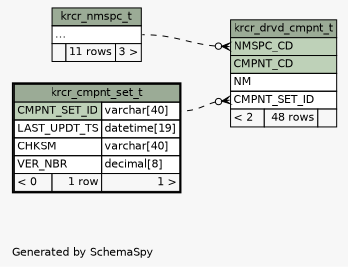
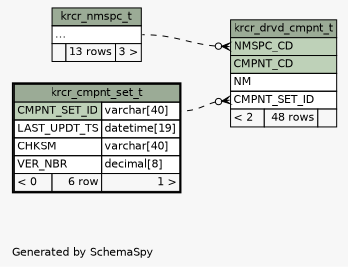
node "krcr_nmspc_t": text "11 rows" -> "13 rows"
node "krcr_cmpnt_set_t": text "1 row" -> "6 row"
